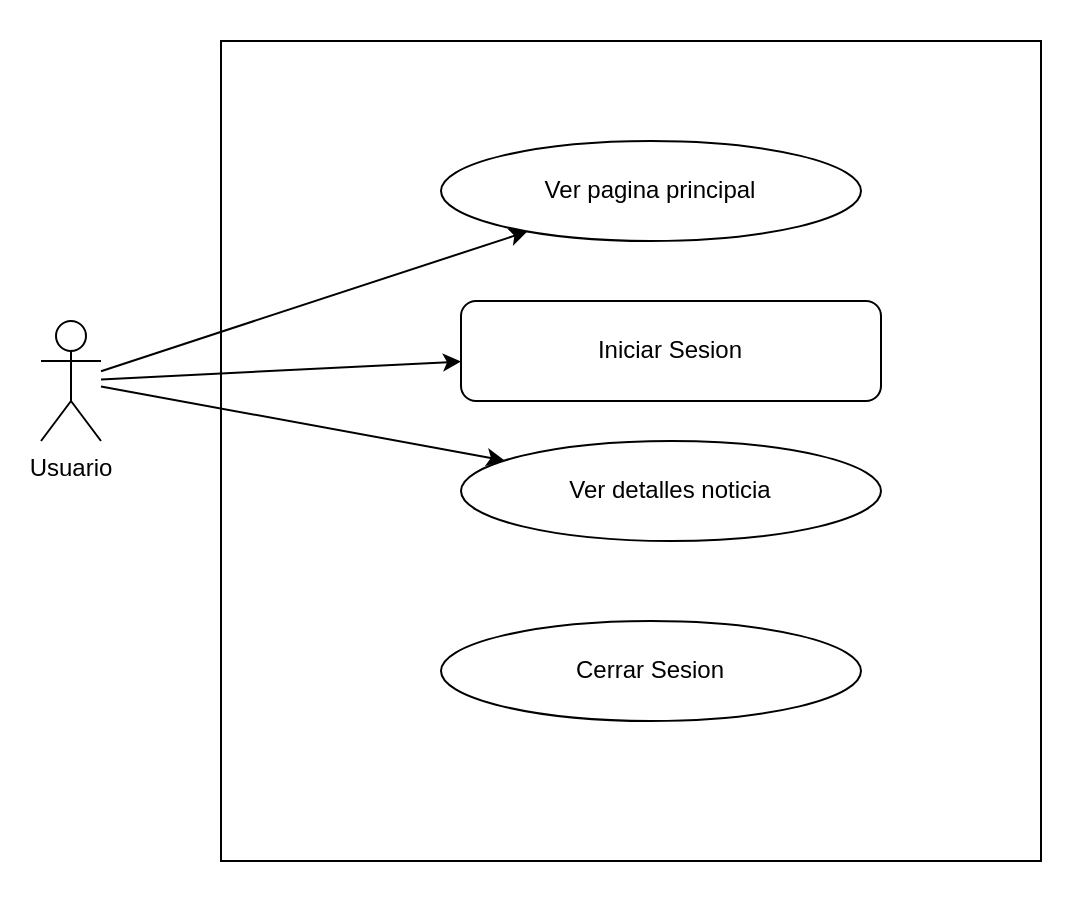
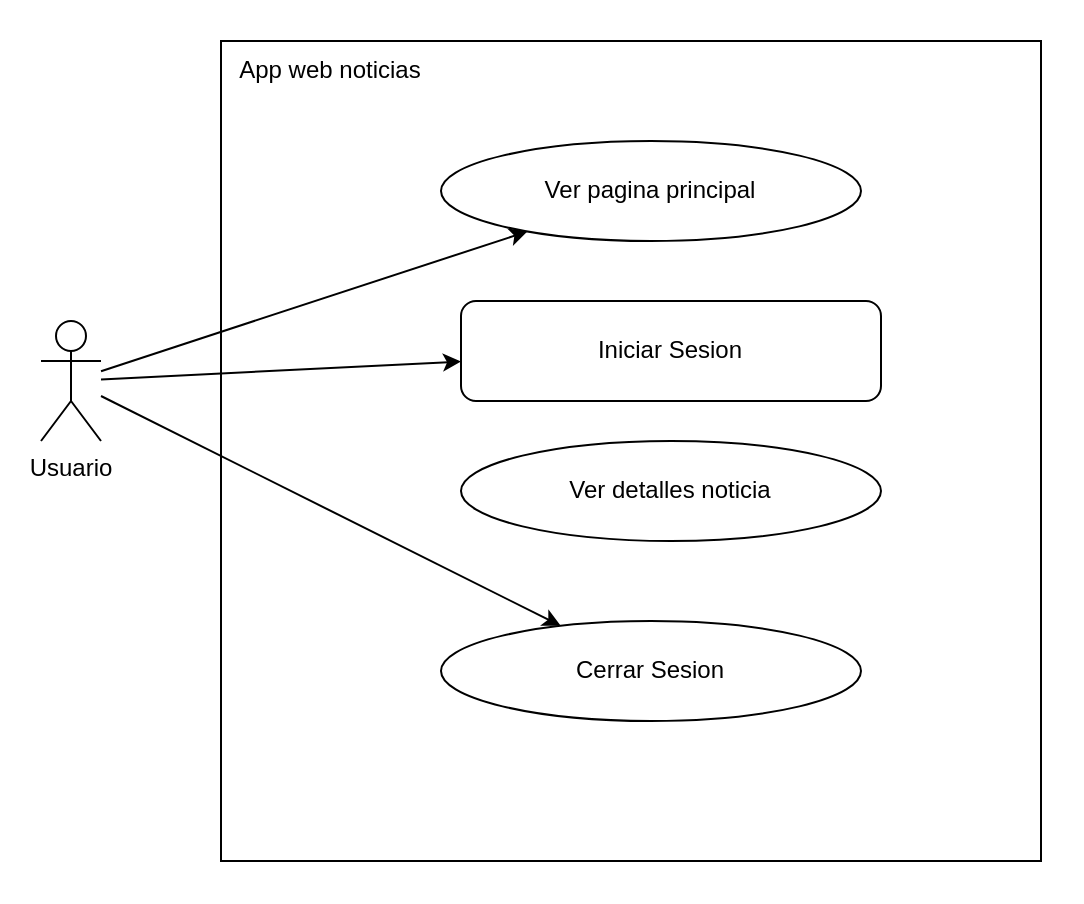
node "App web noticias": added
edge "Usuario" -> "Ver detalles noticia": now "Usuario" -> "Cerrar Sesion"
